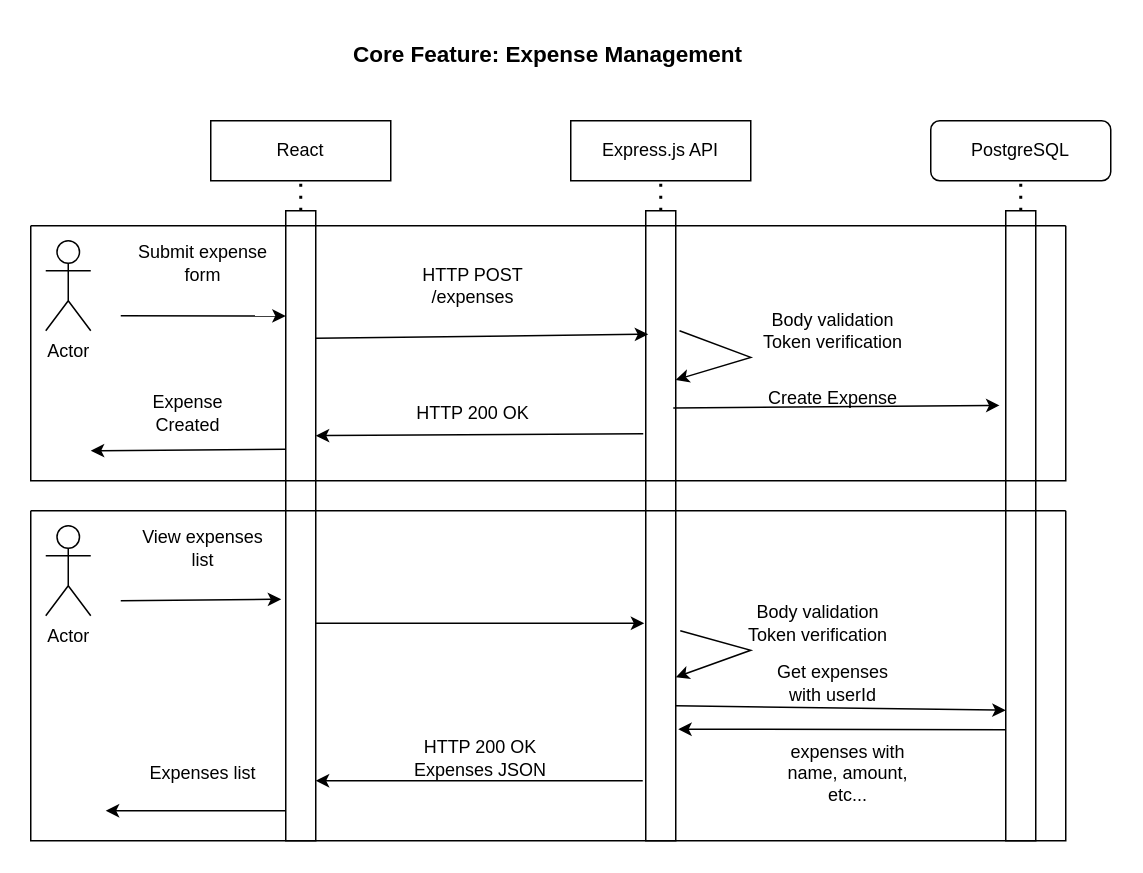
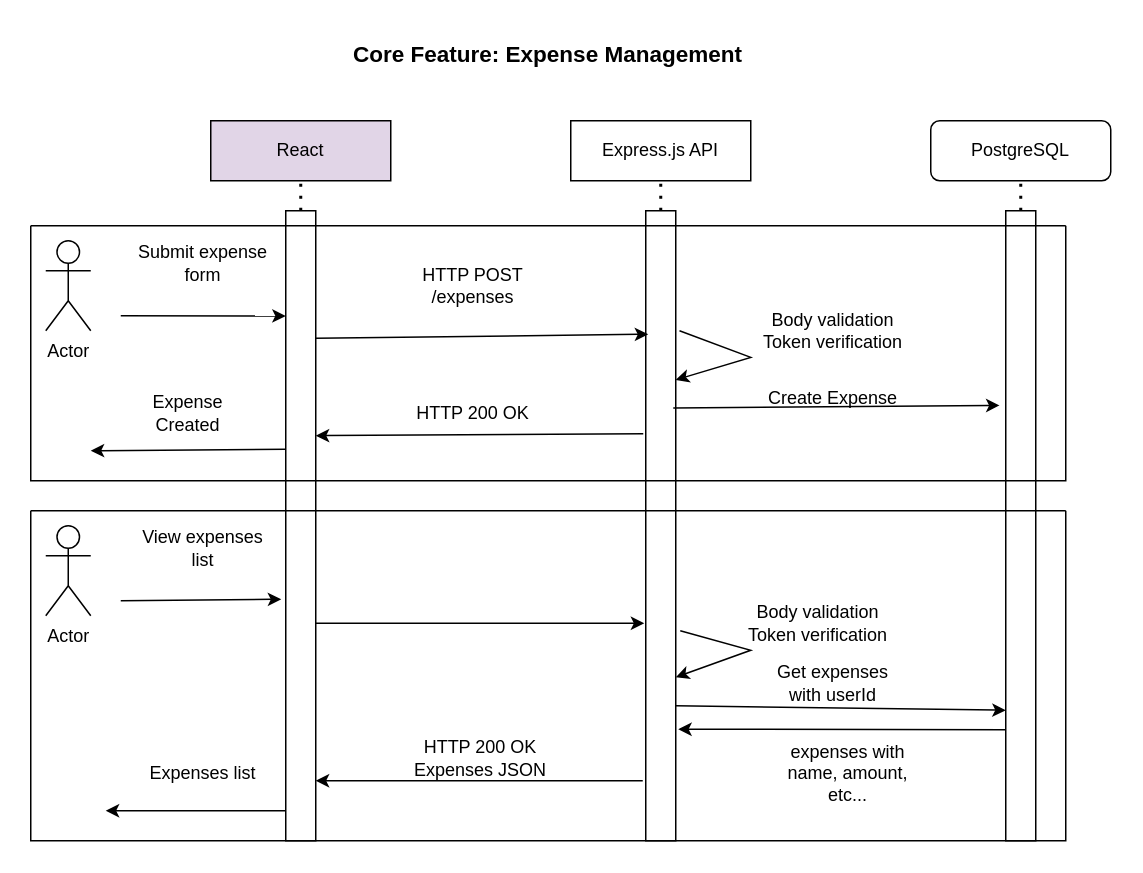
node "React": fillcolor #ffffff -> #e1d5e7
